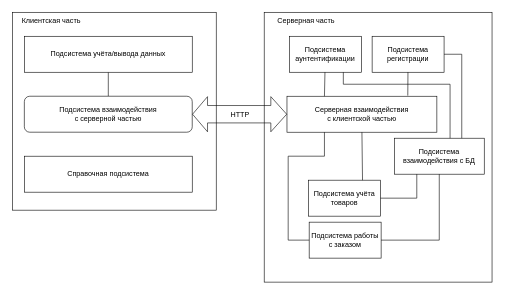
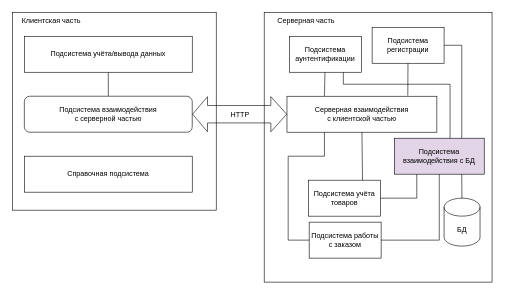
node "Подсистема регистрации": moved (408, 54) -> (408, 45)
node "Подсистема взаимодействия с БД": fillcolor #ffffff -> #e1d5e7
edge "Подсистема взаимодействия с БД" -- "БД": added
node "БД": added
